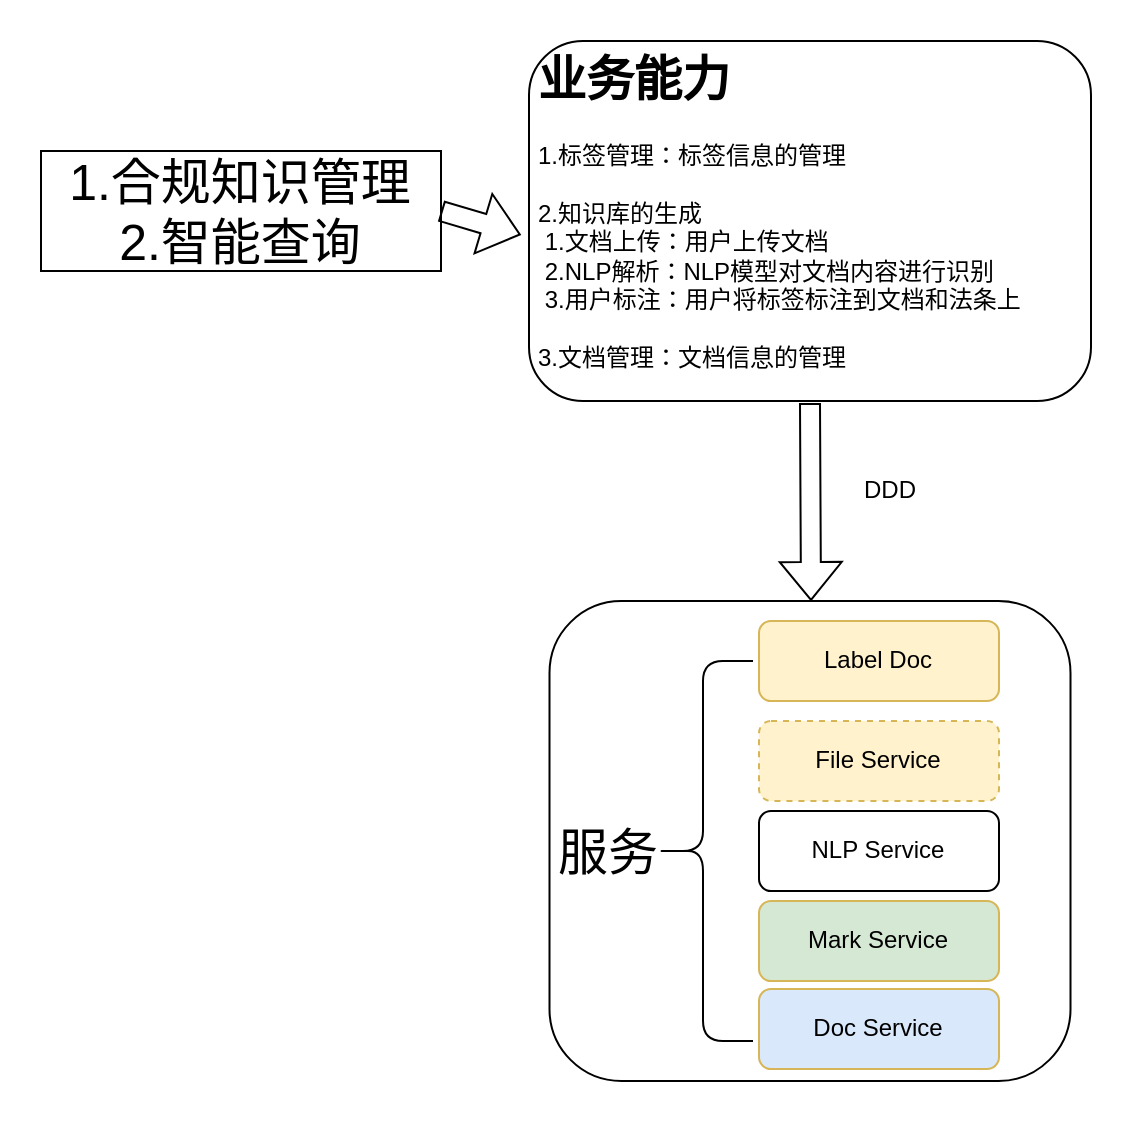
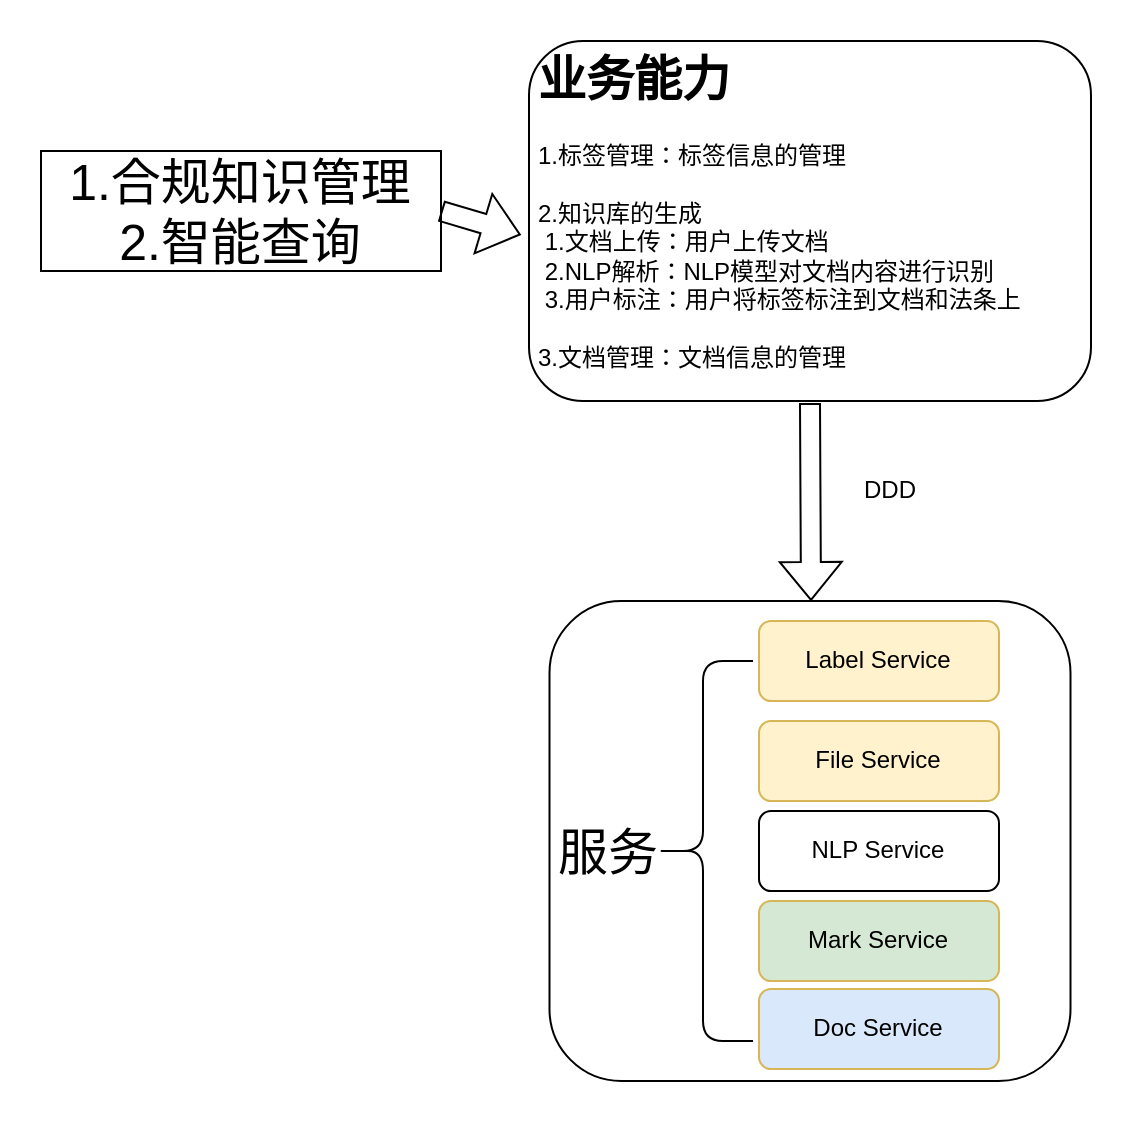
node "Label Doc": label "Label Doc" -> "Label Service"
node "File Service": style dashed -> solid
